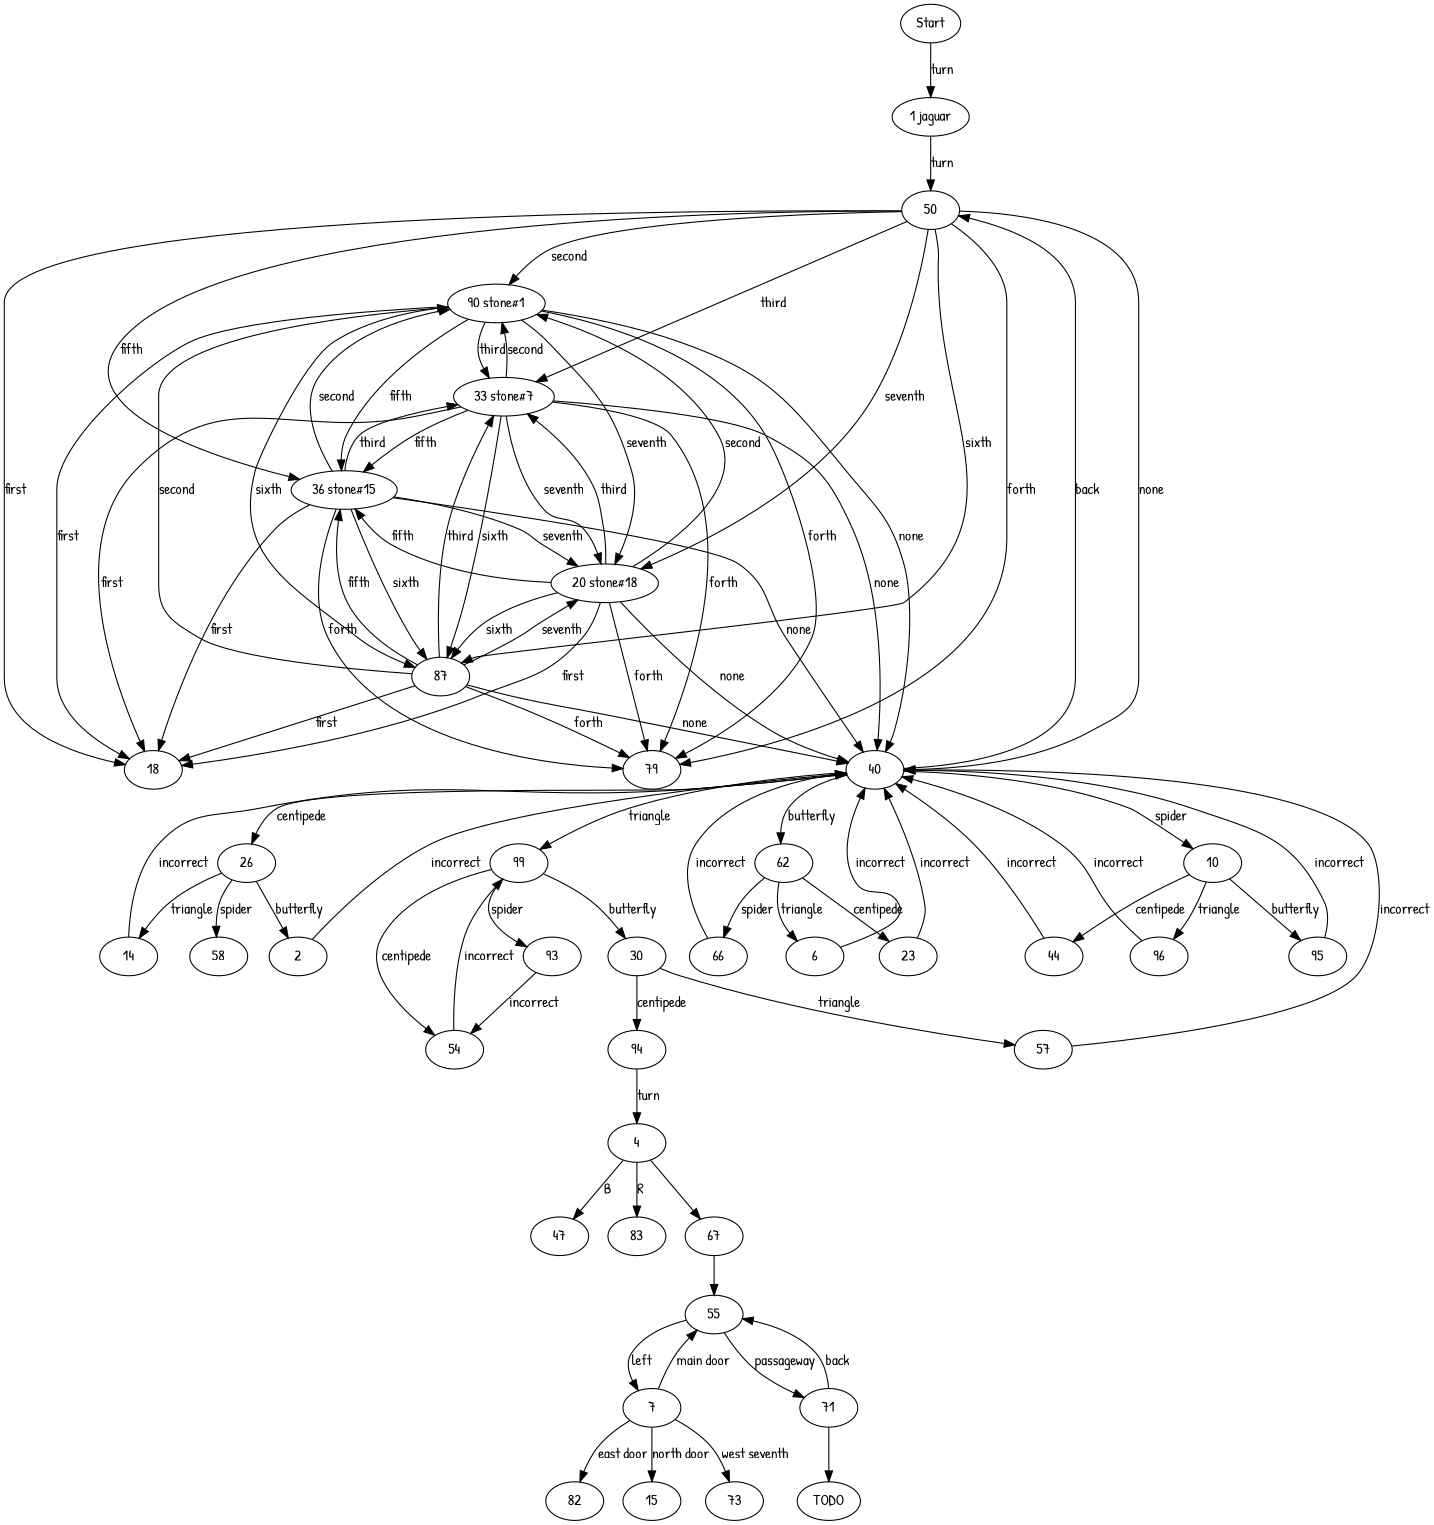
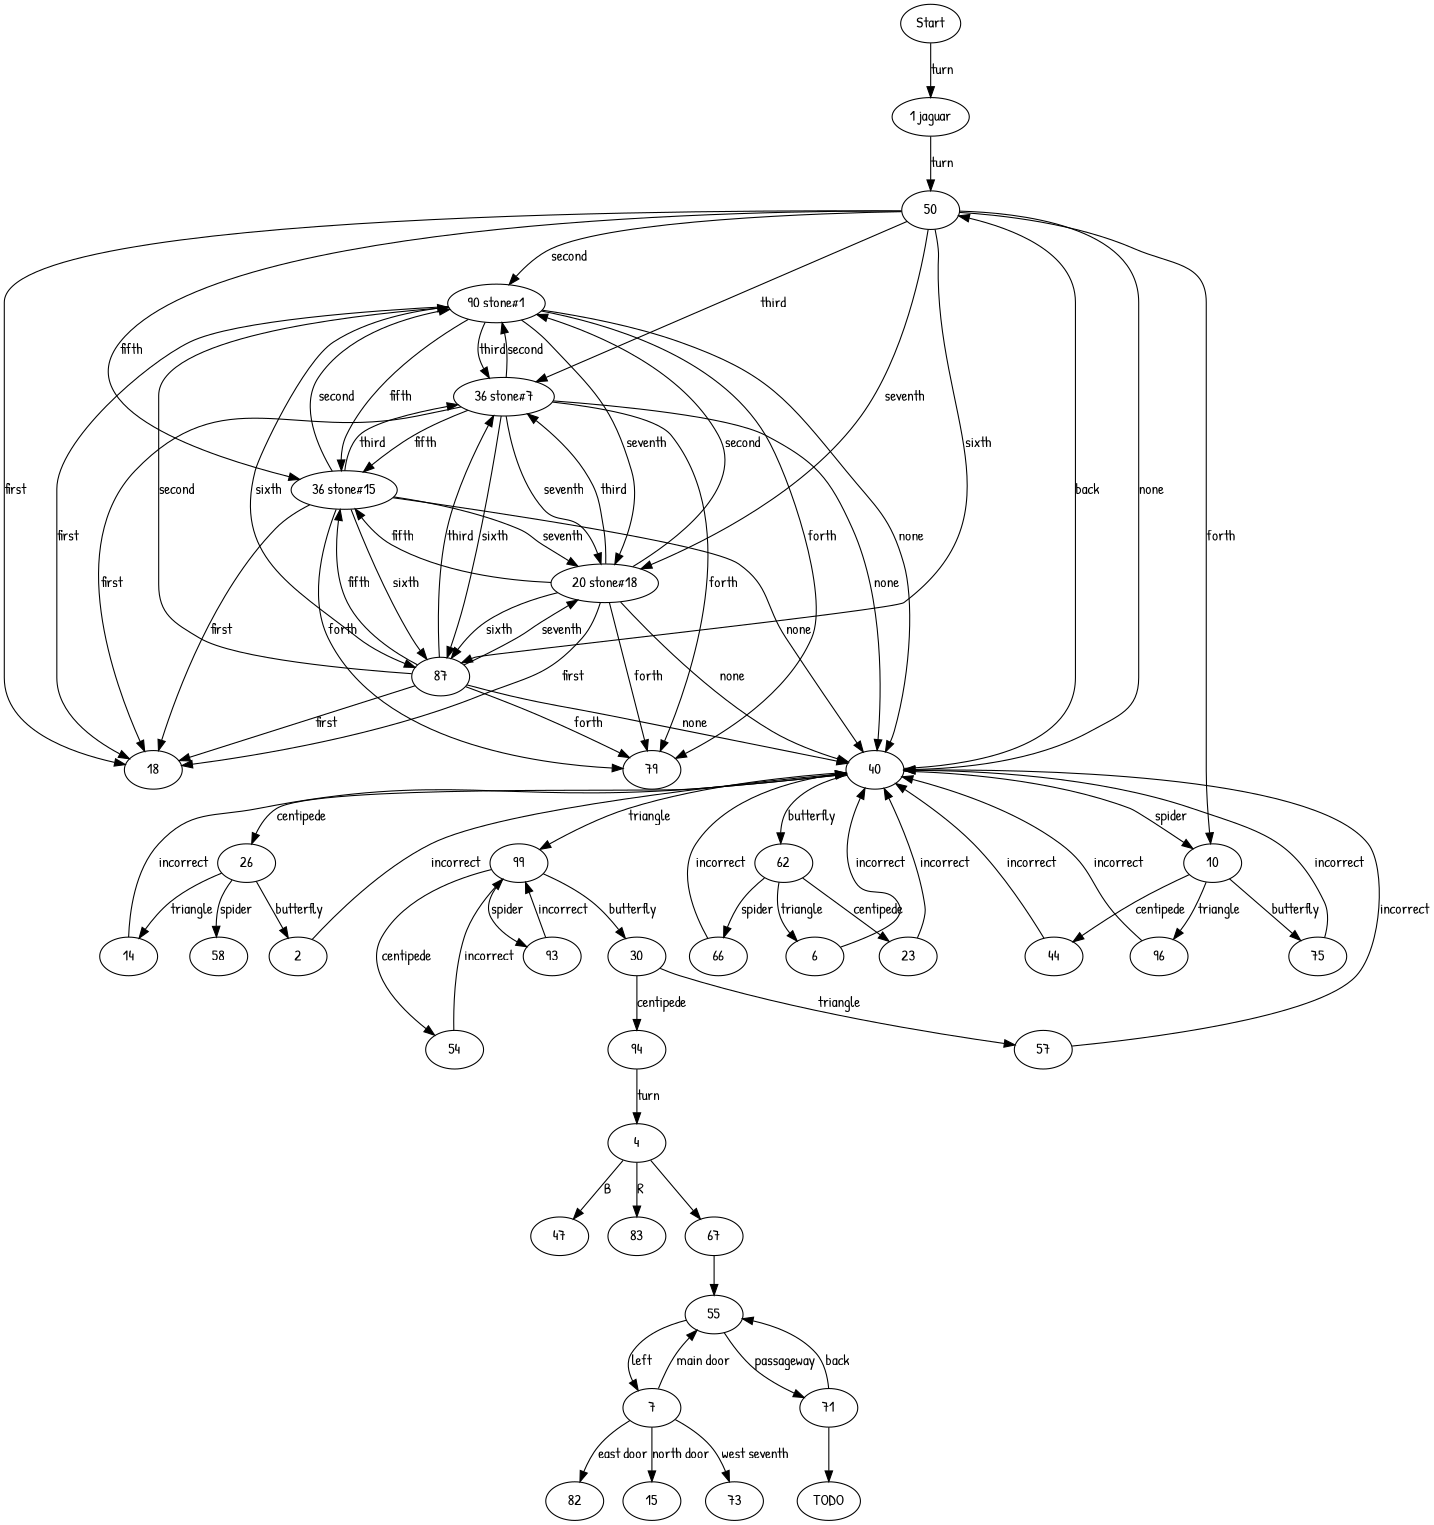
node "33 stone#7": label "33 stone#7" -> "36 stone#7"
edge "50" -> "79": now "50" -> "10"
node "95": label "95" -> "75"
edge "93" -> "54": now "93" -> "99"
